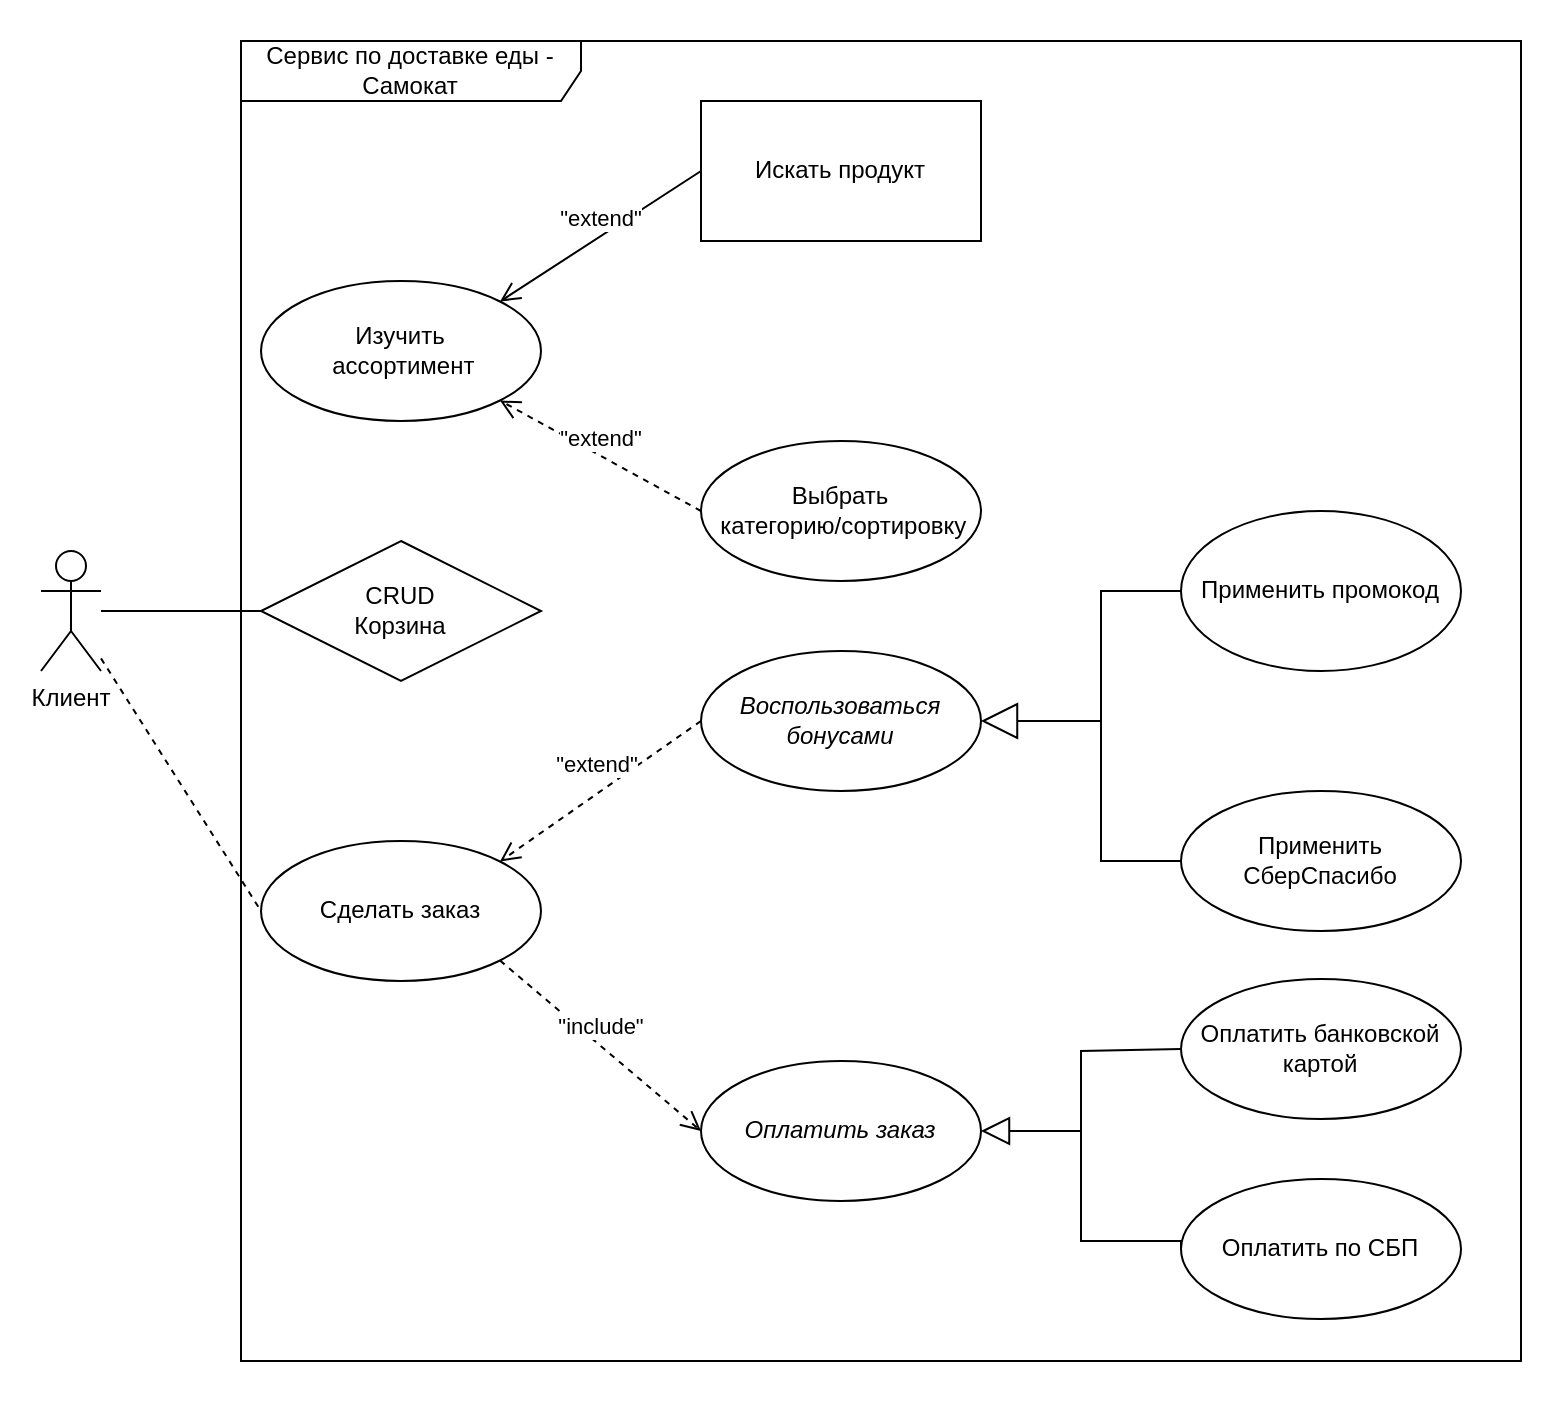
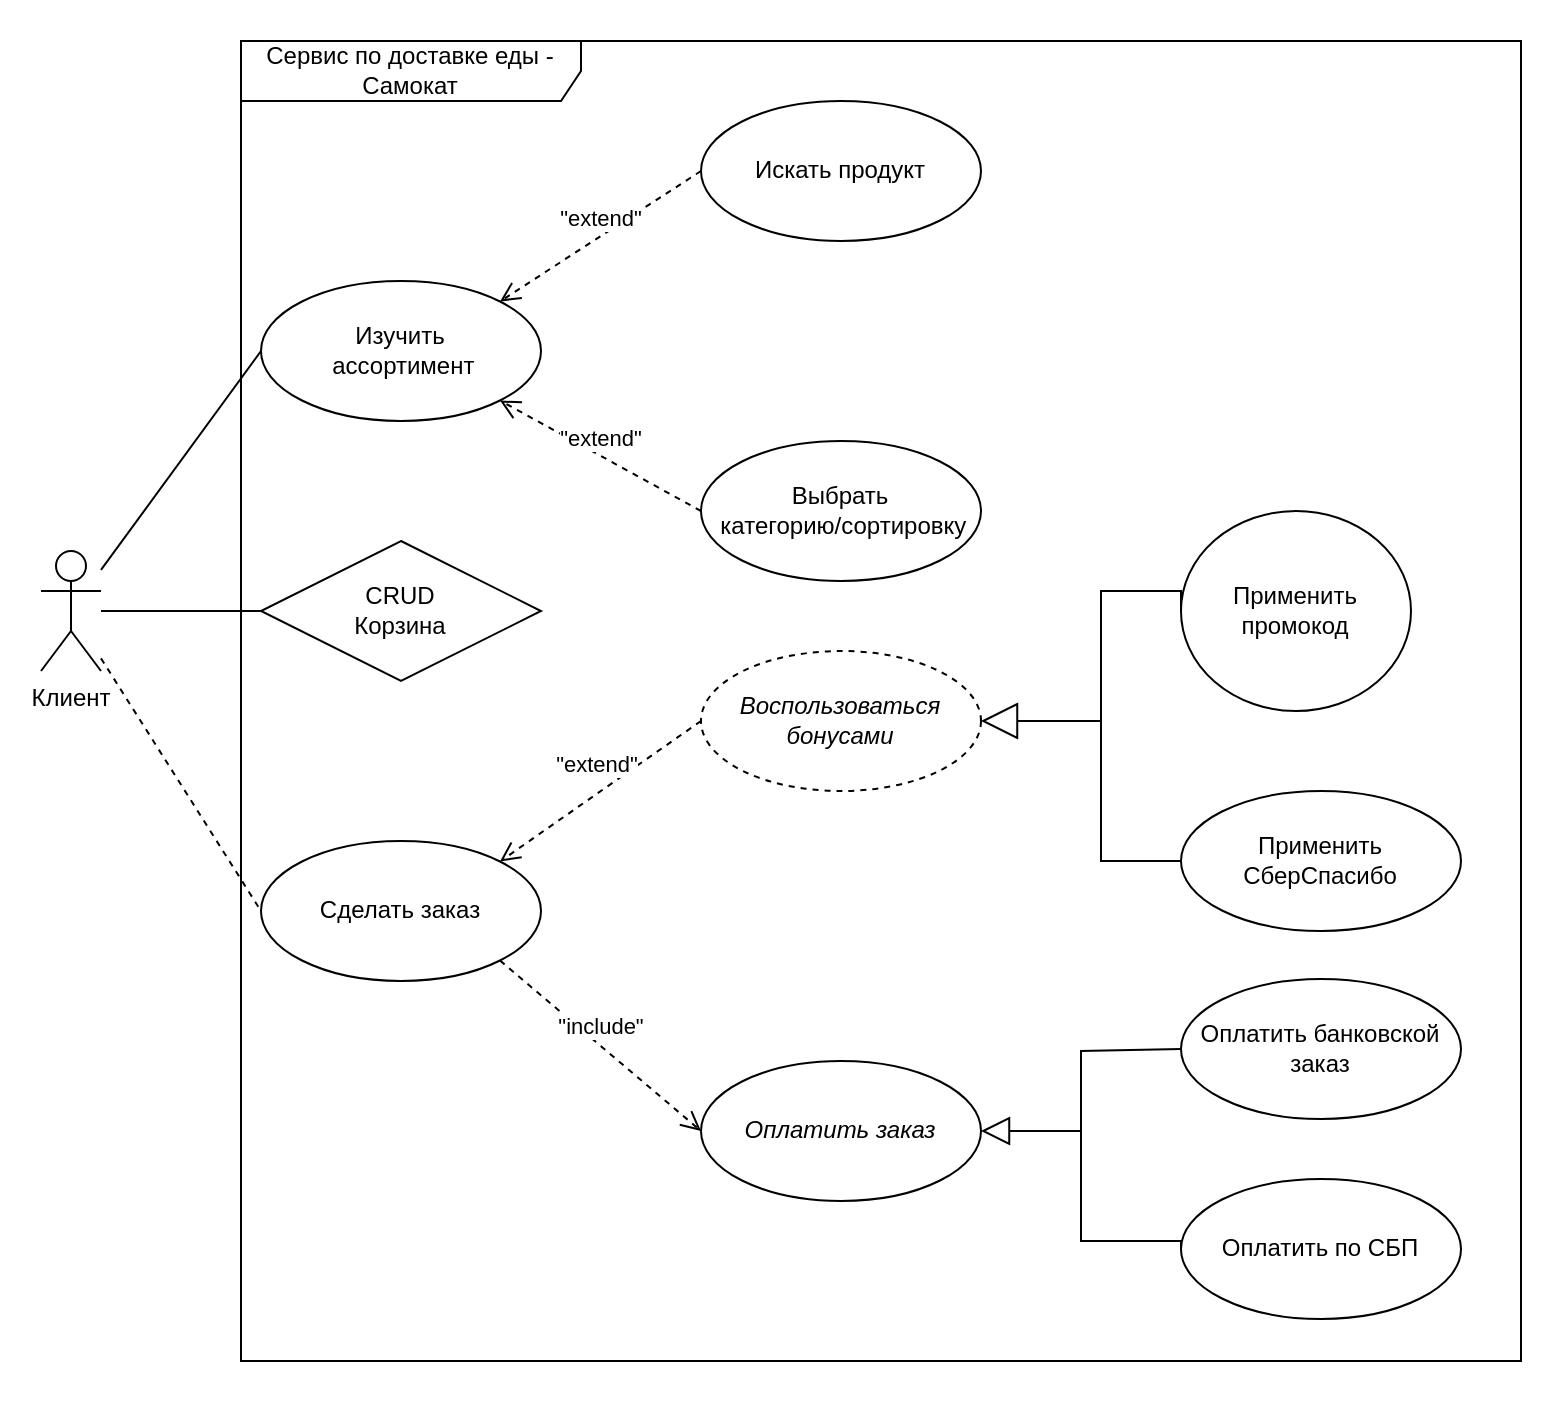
node "Искать продукт": shape rectangle -> ellipse
edge "Искать продукт" -> "Изучить ассортимент": style solid -> dashed
edge "Изучить ассортимент" -- "Клиент": added
node "Применить промокод": size 280x160 -> 230x200
node "Воспользоваться бонусами": style solid -> dashed
node "Оплатить банковской картой": label "Оплатить банковской картой" -> "Оплатить банковской заказ"
